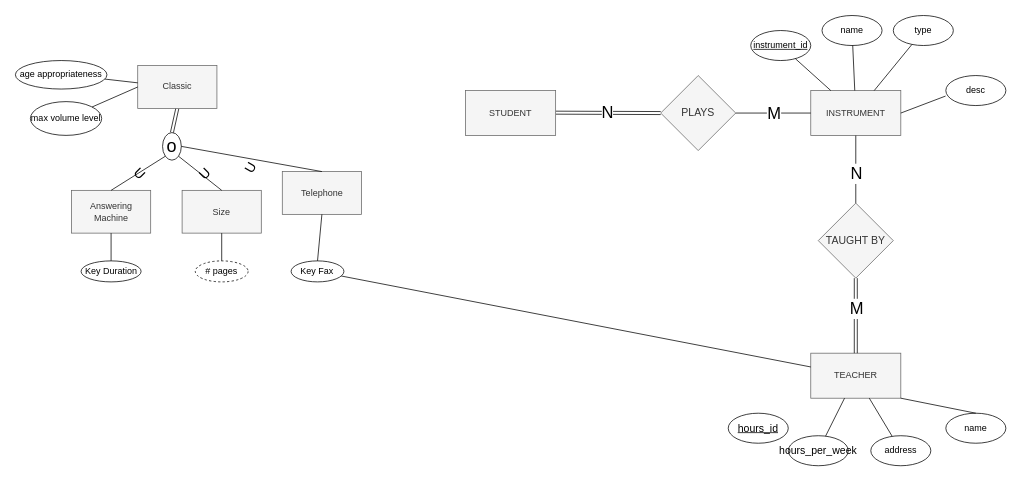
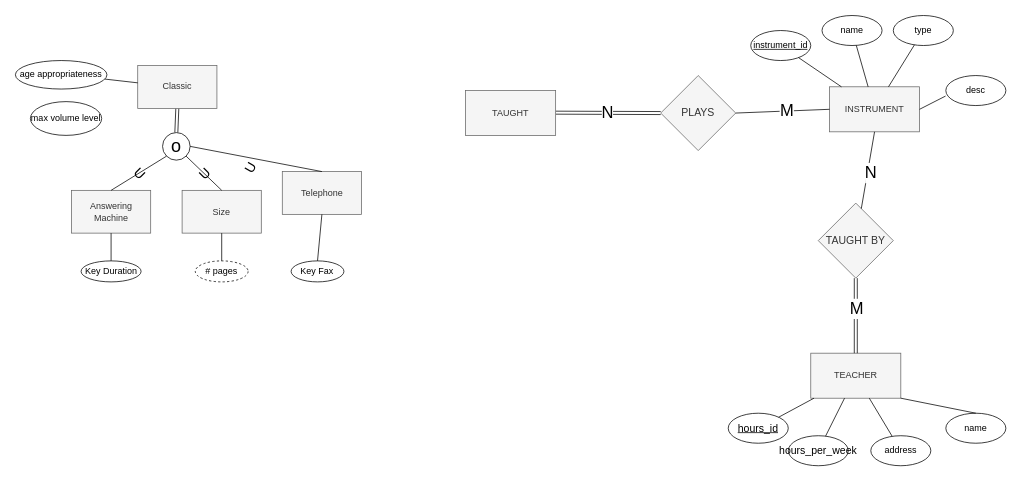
edge "Classic" -- "max volume level": removed
node "STUDENT": label "STUDENT" -> "TAUGHT"
node "INSTRUMENT": moved (855, 113) -> (874, 109)
node "o": size 19x28 -> 28x28
edge "Key Fax" -- "TEACHER": now "hours_id" -- "TEACHER"
